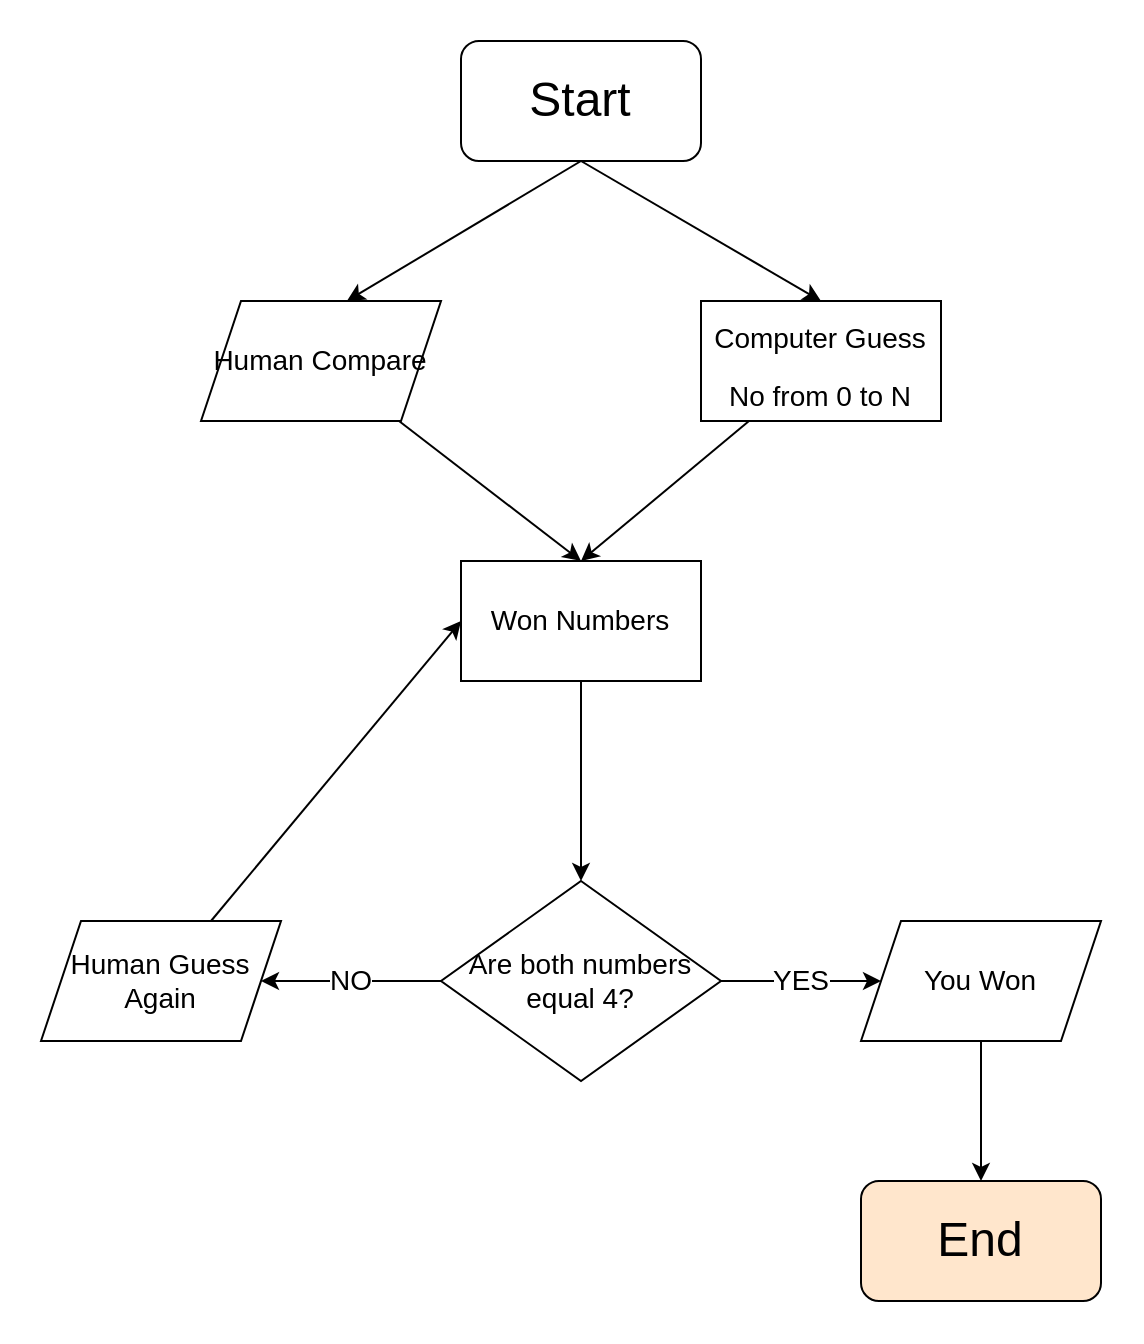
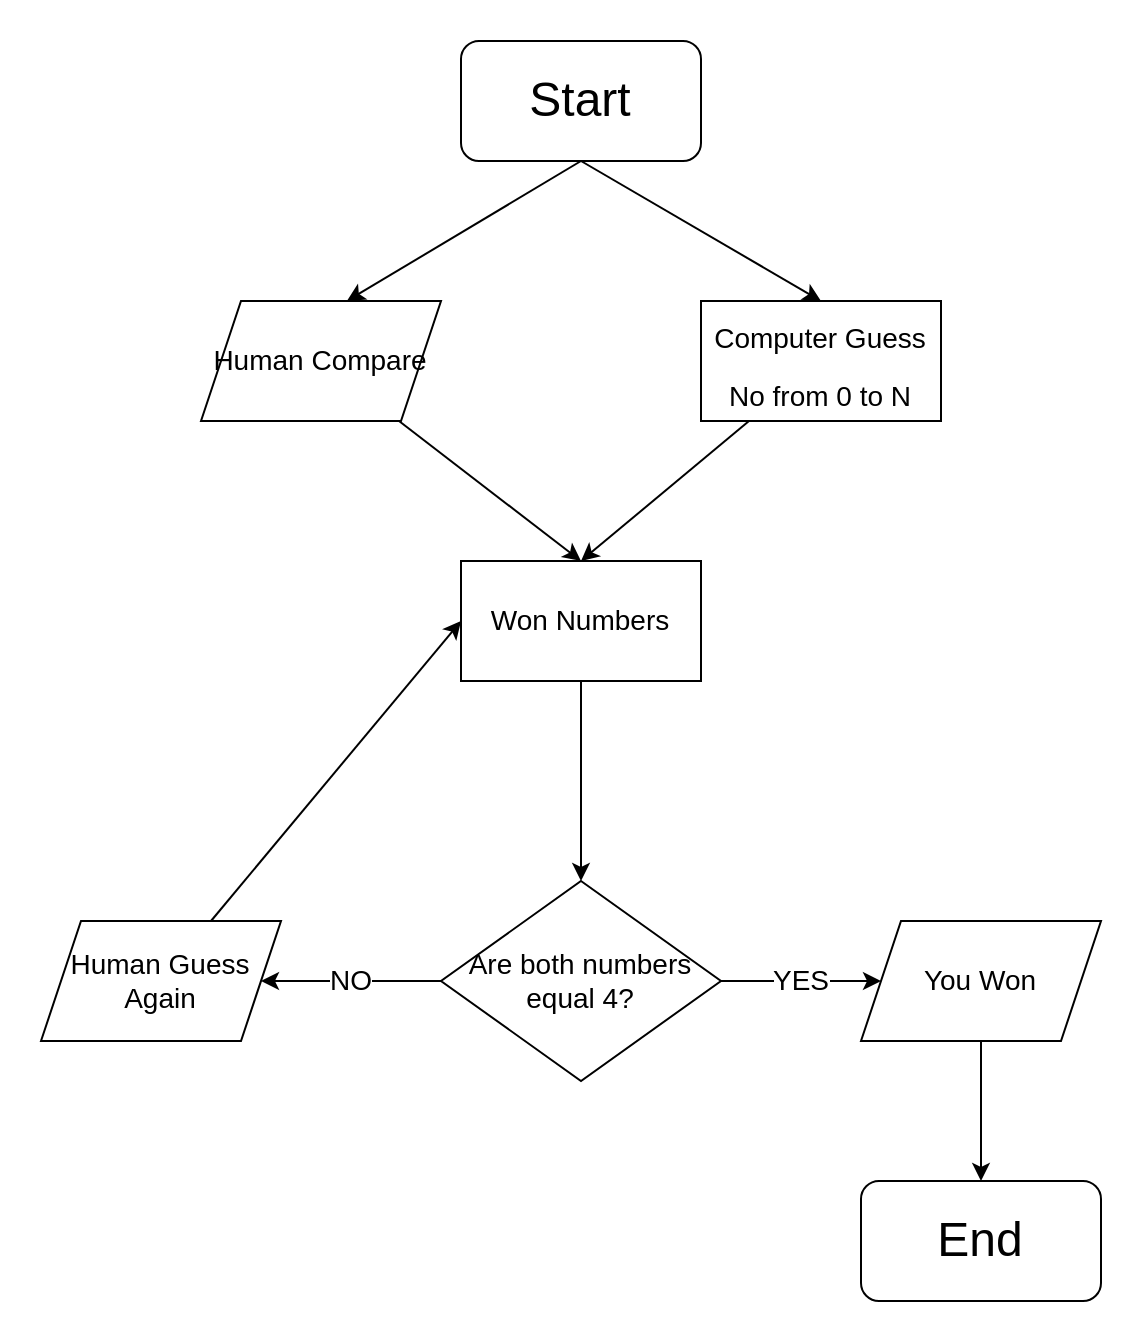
node "End": fillcolor #ffe6cc -> #ffffff
